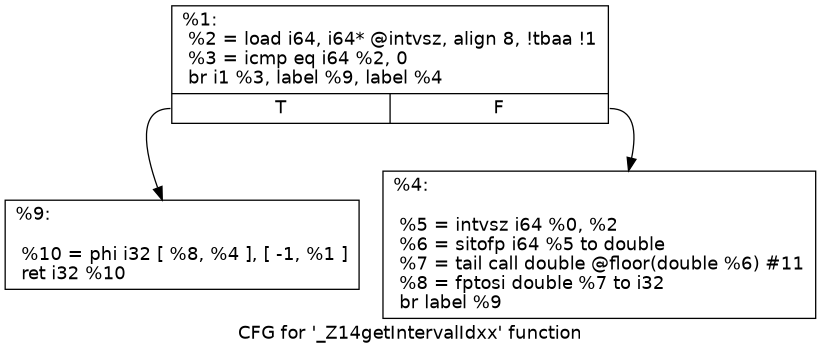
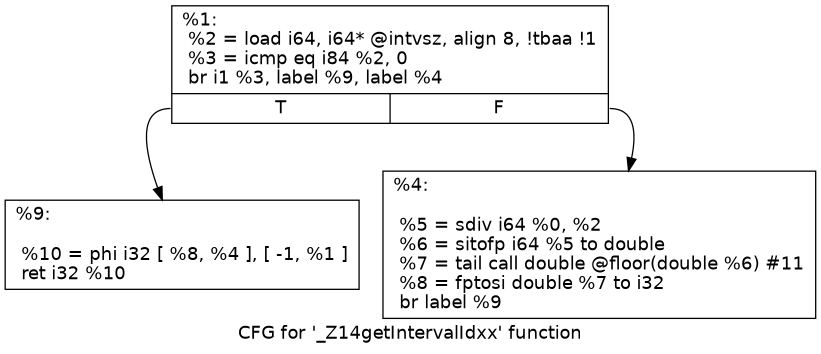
node "%1:": text "%3 = icmp eq i64 %2, 0" -> "%3 = icmp eq i84 %2, 0"
node "%4:": text "%5 = intvsz i64 %0, %2" -> "%5 = sdiv i64 %0, %2"
